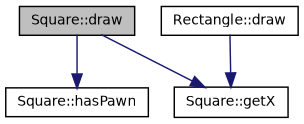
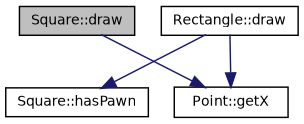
edge "Square::draw" -> "Square::hasPawn": now "Rectangle::draw" -> "Square::hasPawn"
node "Square::getX": label "Square::getX" -> "Point::getX"
